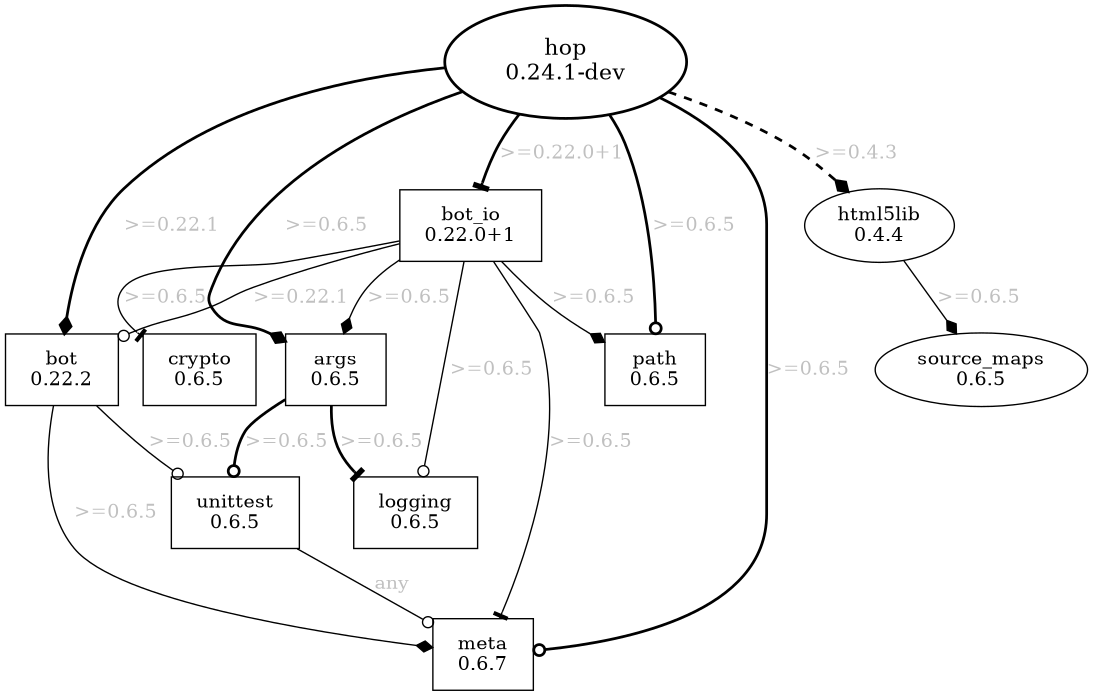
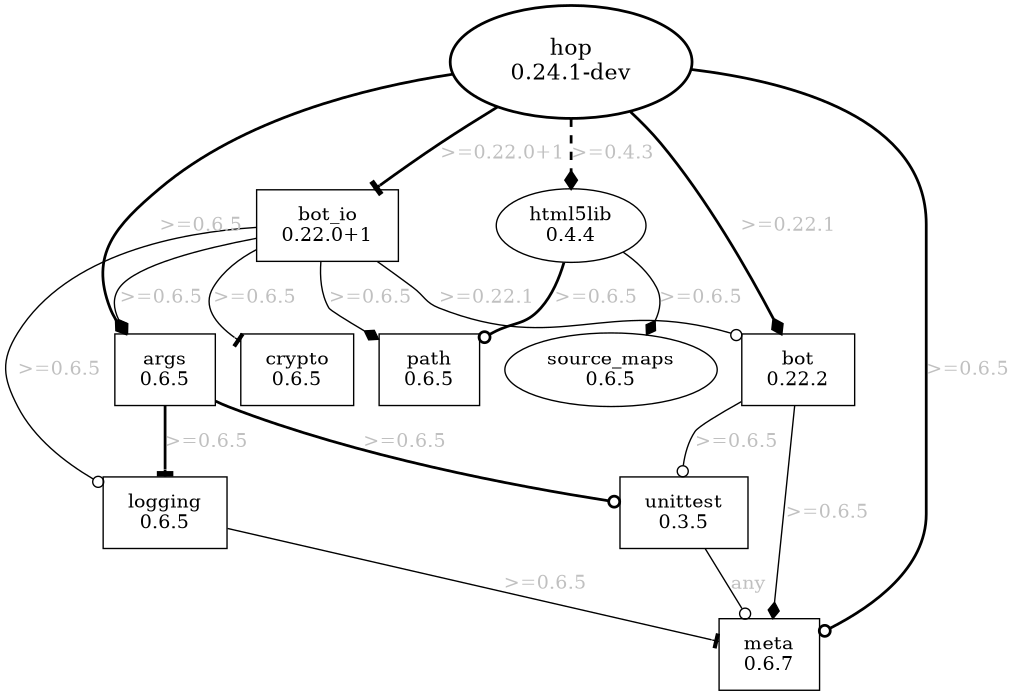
edge "hop 0.24.1-dev" -> "path 0.6.5": now "html5lib 0.4.4" -> "path 0.6.5"
edge "bot_io 0.22.0+1" -> "meta 0.6.7": now "logging 0.6.5" -> "meta 0.6.7"
node "unittest 0.6.5": label "unittest 0.6.5" -> "unittest 0.3.5"
